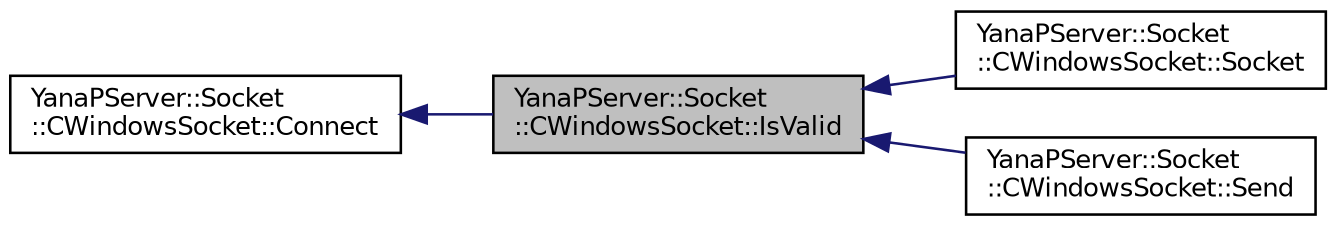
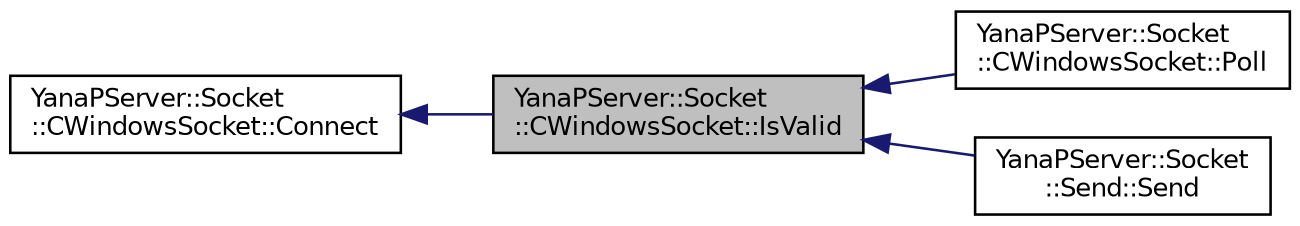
node "YanaPServer::Socket ::CWindowsSocket::Socket": label "YanaPServer::Socket ::CWindowsSocket::Socket" -> "YanaPServer::Socket ::CWindowsSocket::Poll"
node "YanaPServer::Socket ::CWindowsSocket::Send": label "YanaPServer::Socket ::CWindowsSocket::Send" -> "YanaPServer::Socket ::Send::Send"
